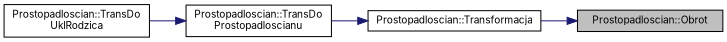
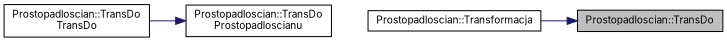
node "Prostopadloscian::TransDo UklRodzica": label "Prostopadloscian::TransDo UklRodzica" -> "Prostopadloscian::TransDo TransDo"
edge "Prostopadloscian::TransDo Prostopadloscianu" -> "Prostopadloscian::Transformacja": removed
node "Prostopadloscian::Obrot": label "Prostopadloscian::Obrot" -> "Prostopadloscian::TransDo"
